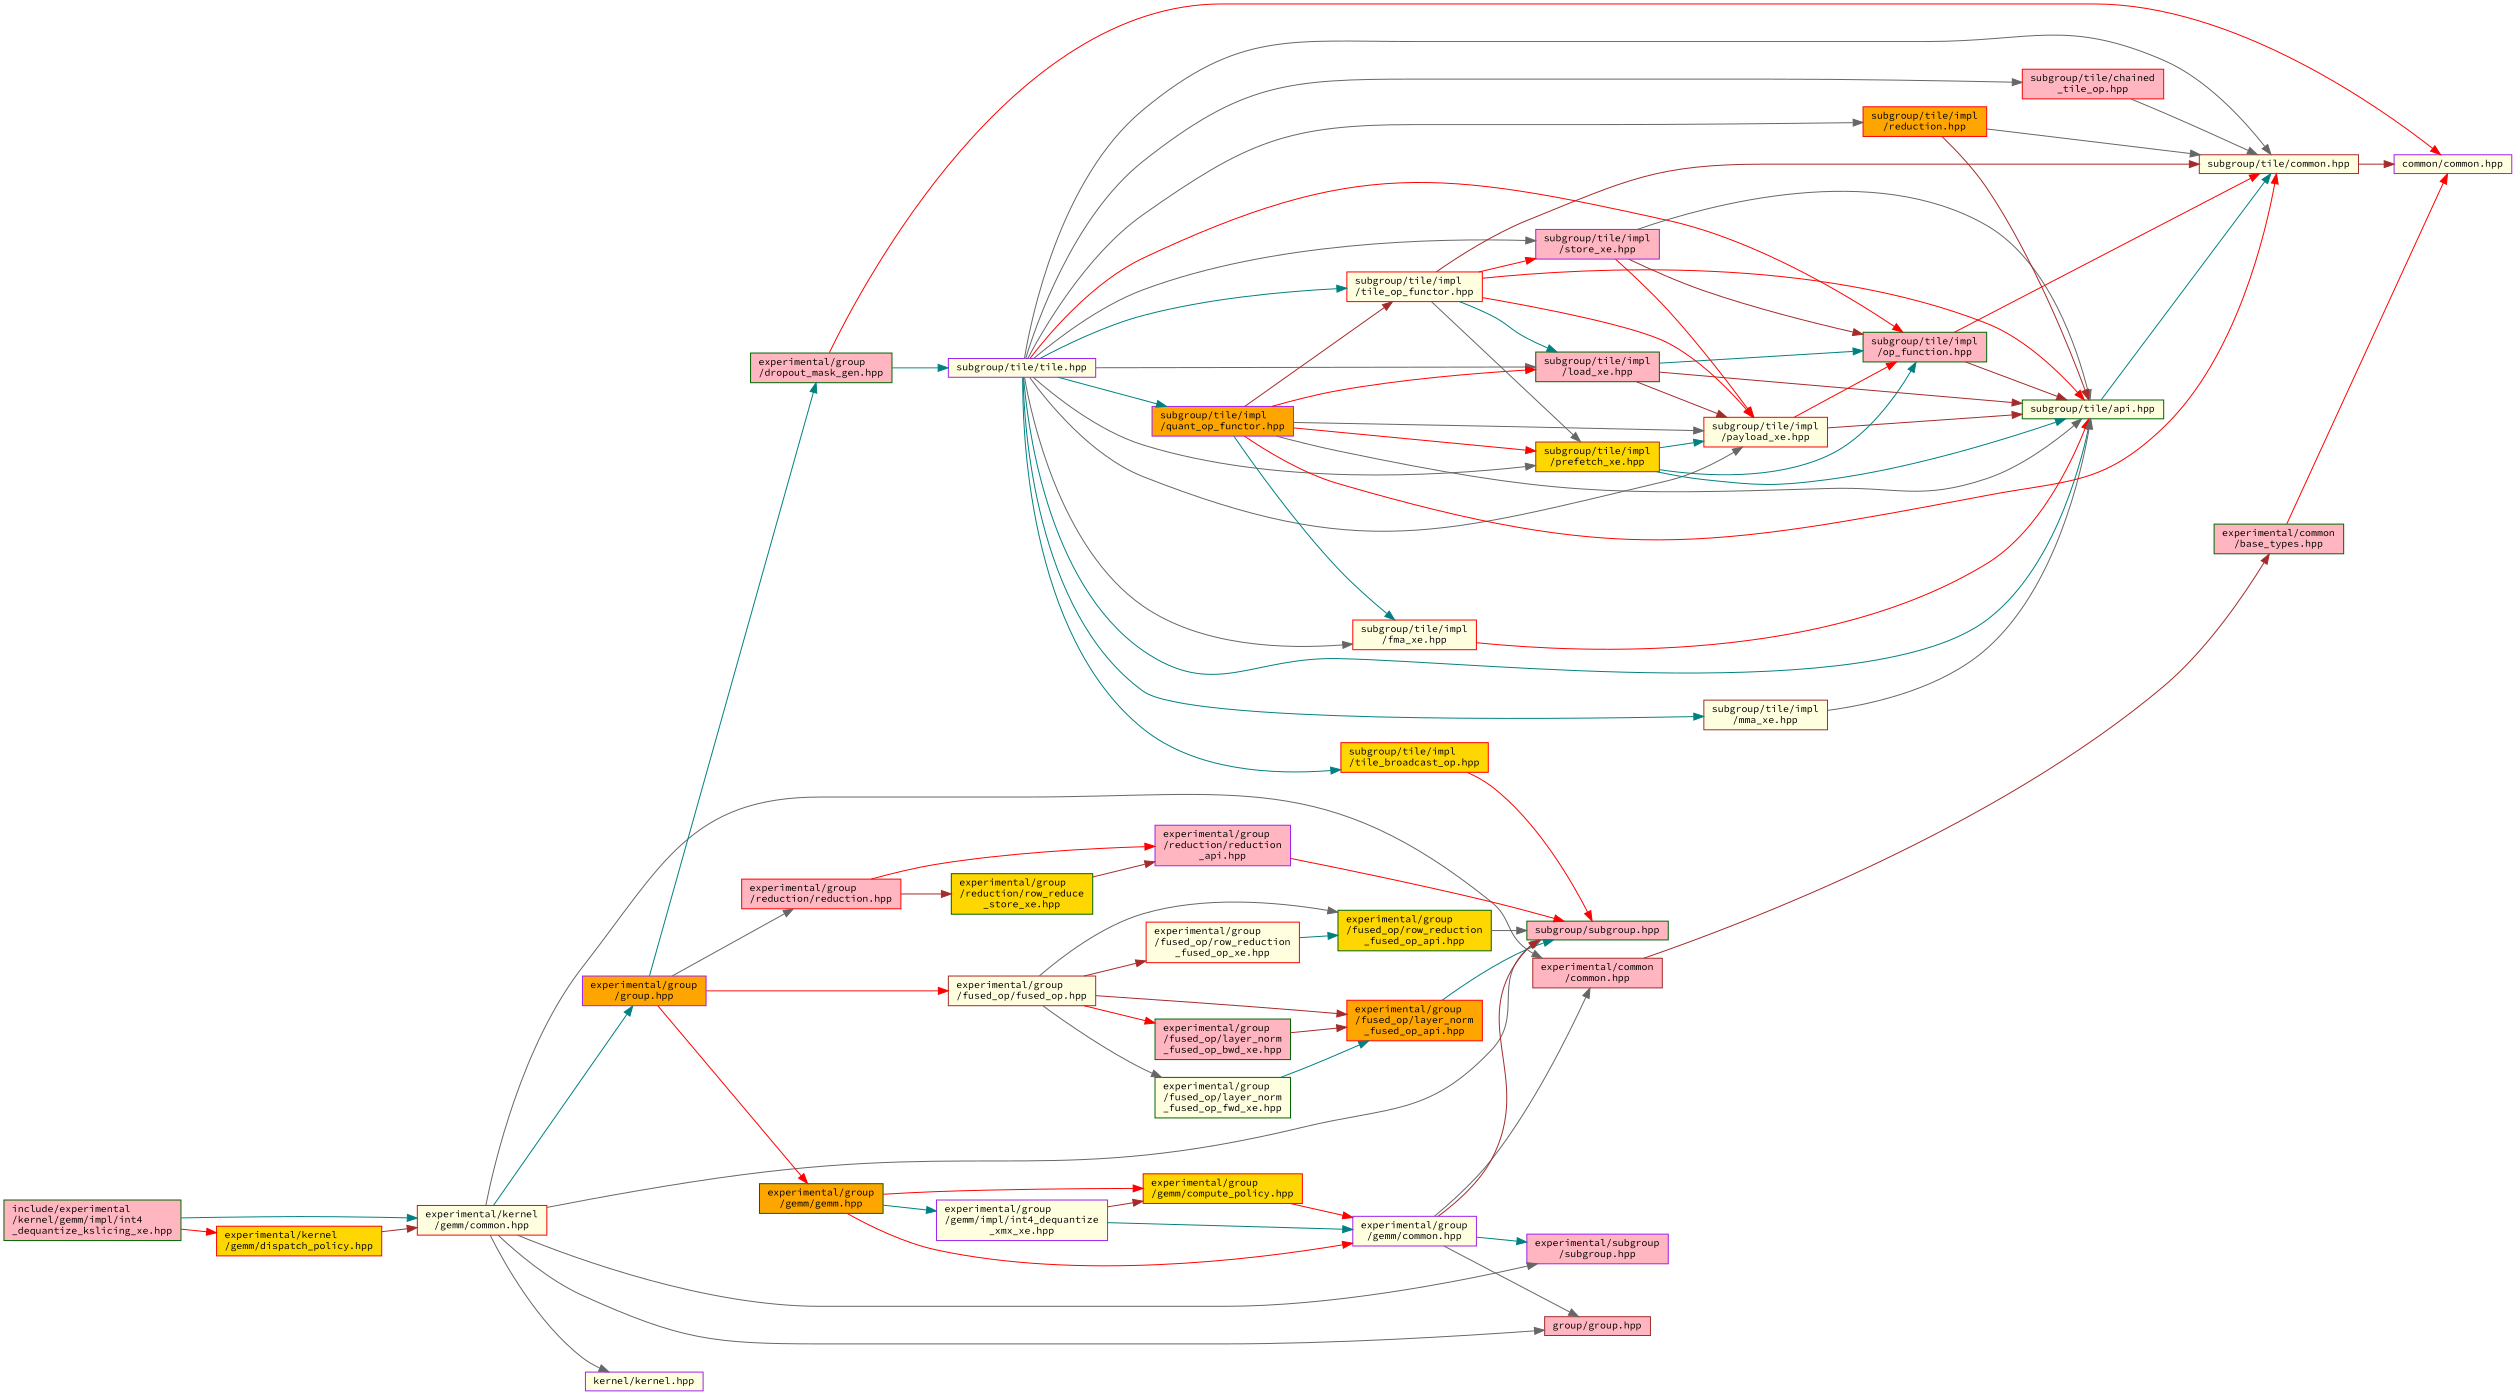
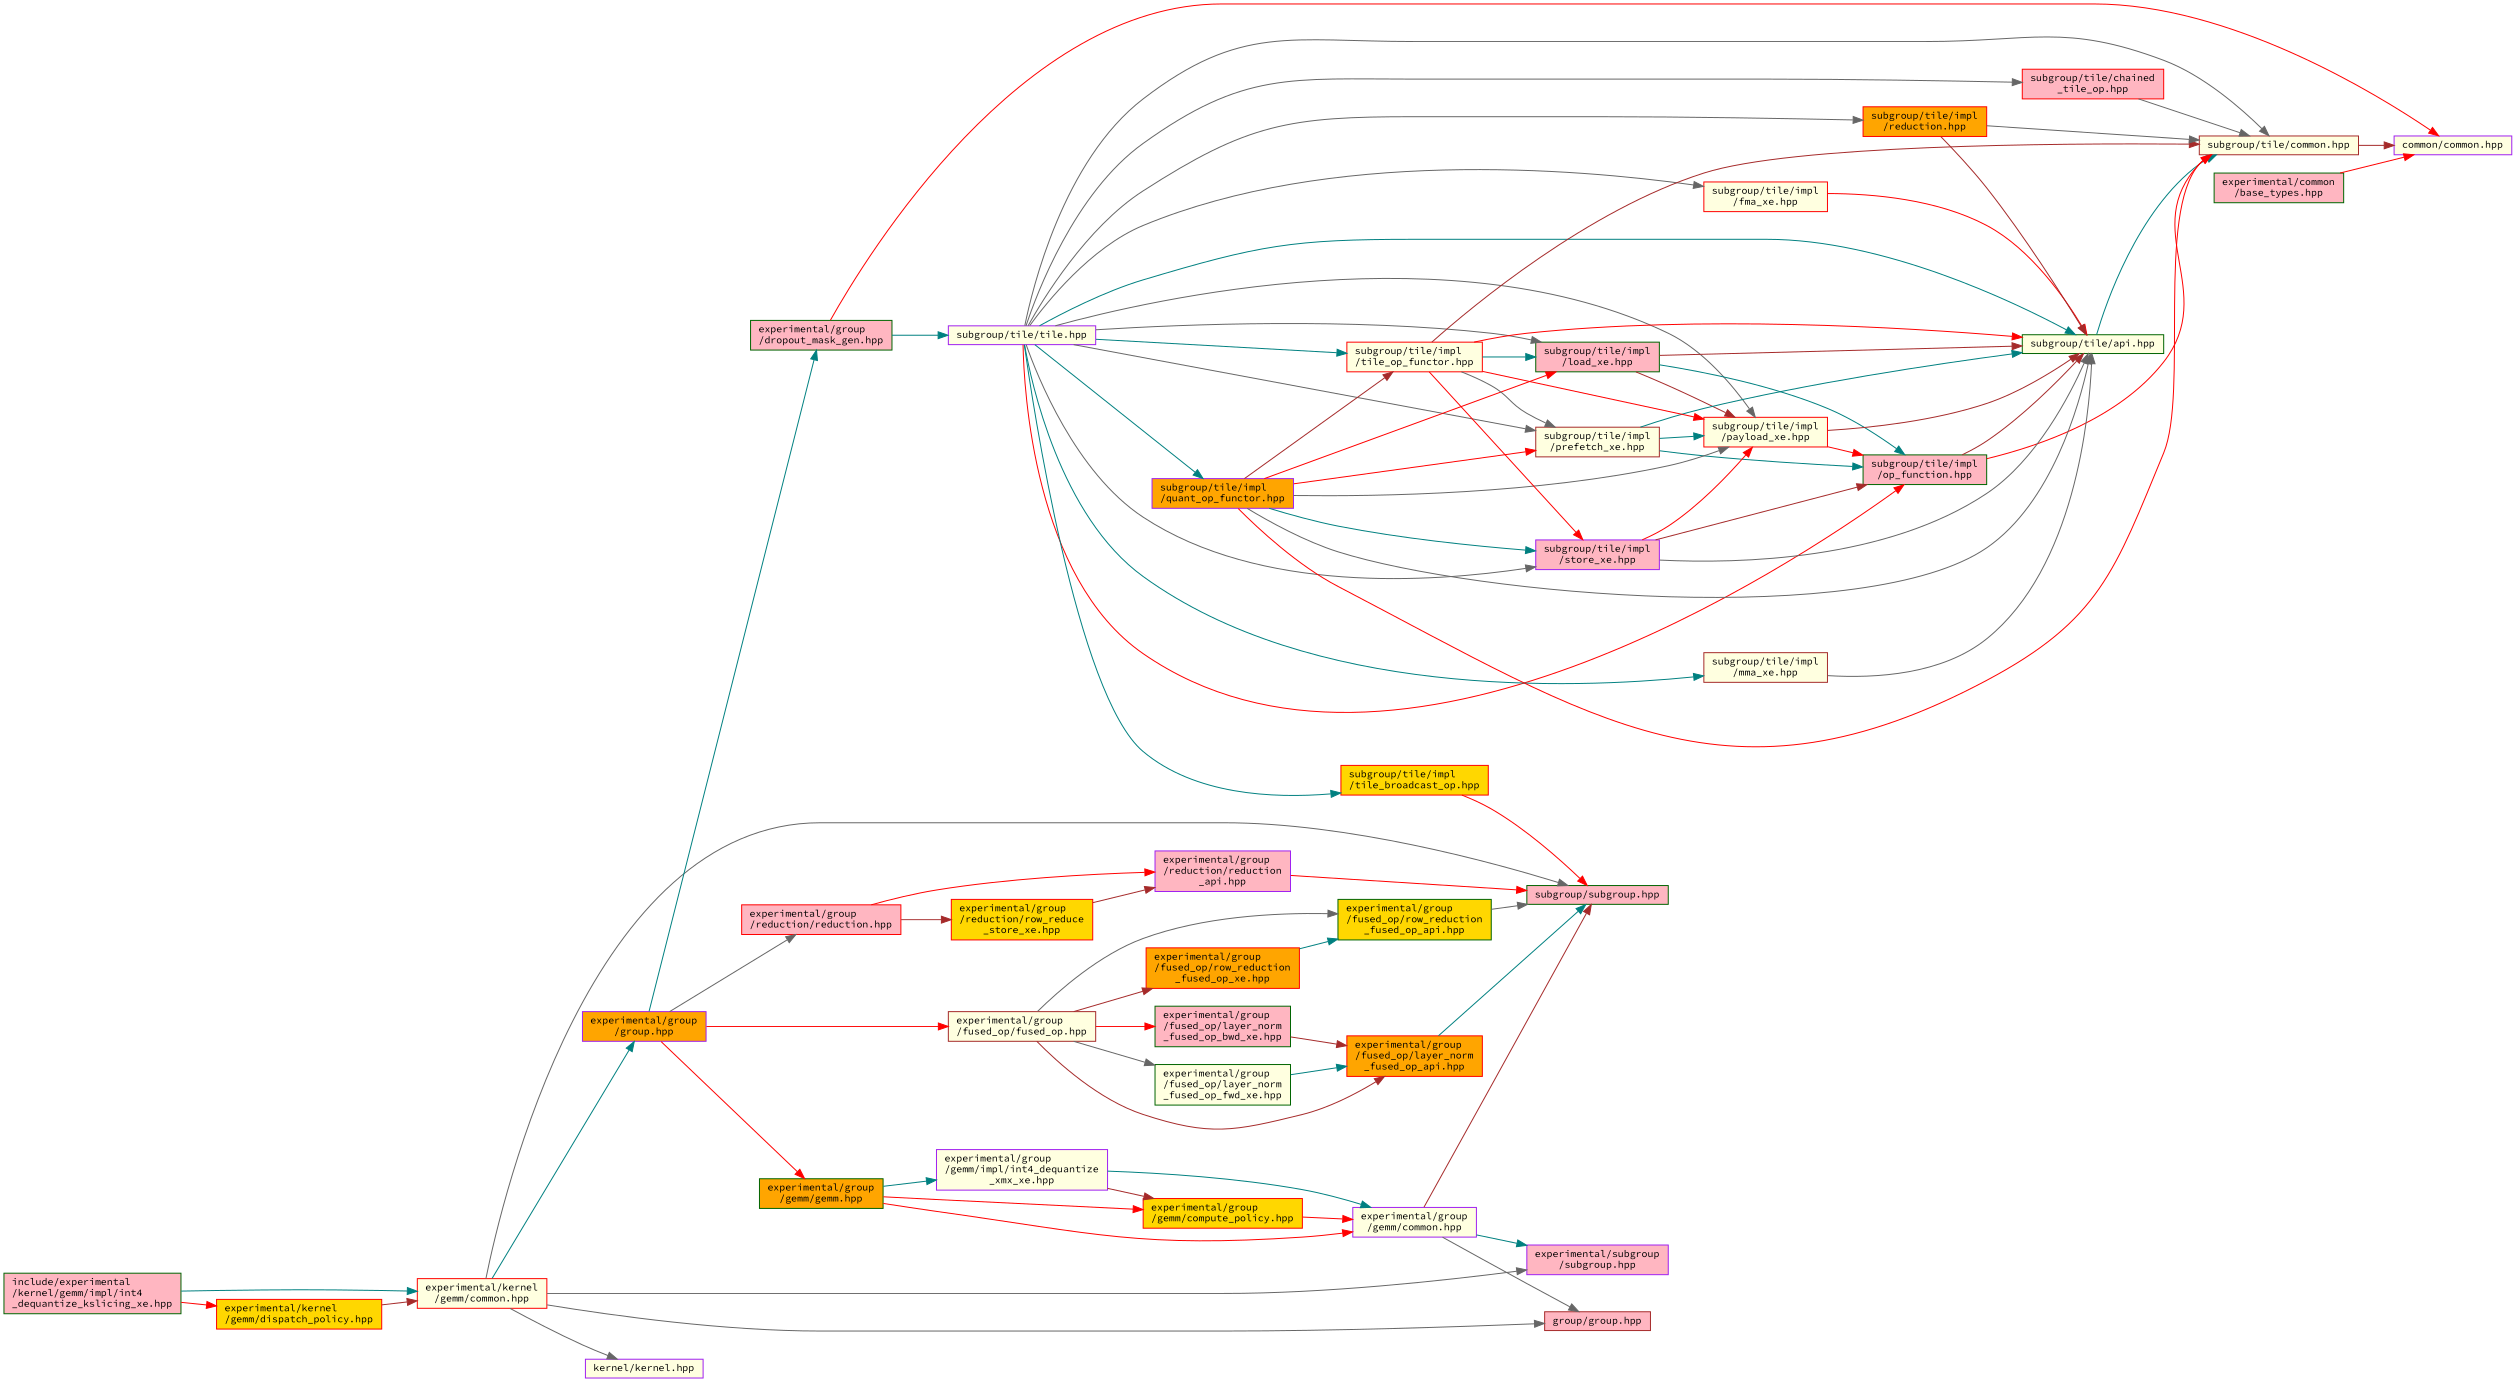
node "subgroup/tile/impl /prefetch_xe.hpp": fillcolor gold -> lightyellow
edge "subgroup/tile/impl /quant_op_functor.hpp" -> "subgroup/tile/impl /fma_xe.hpp": now "subgroup/tile/impl /quant_op_functor.hpp" -> "subgroup/tile/impl /store_xe.hpp"
node "experimental/group /reduction/row_reduce _store_xe.hpp": color darkgreen -> red
node "experimental/group /fused_op/row_reduction _fused_op_xe.hpp": fillcolor lightyellow -> orange
node "experimental/common /common.hpp": removed
